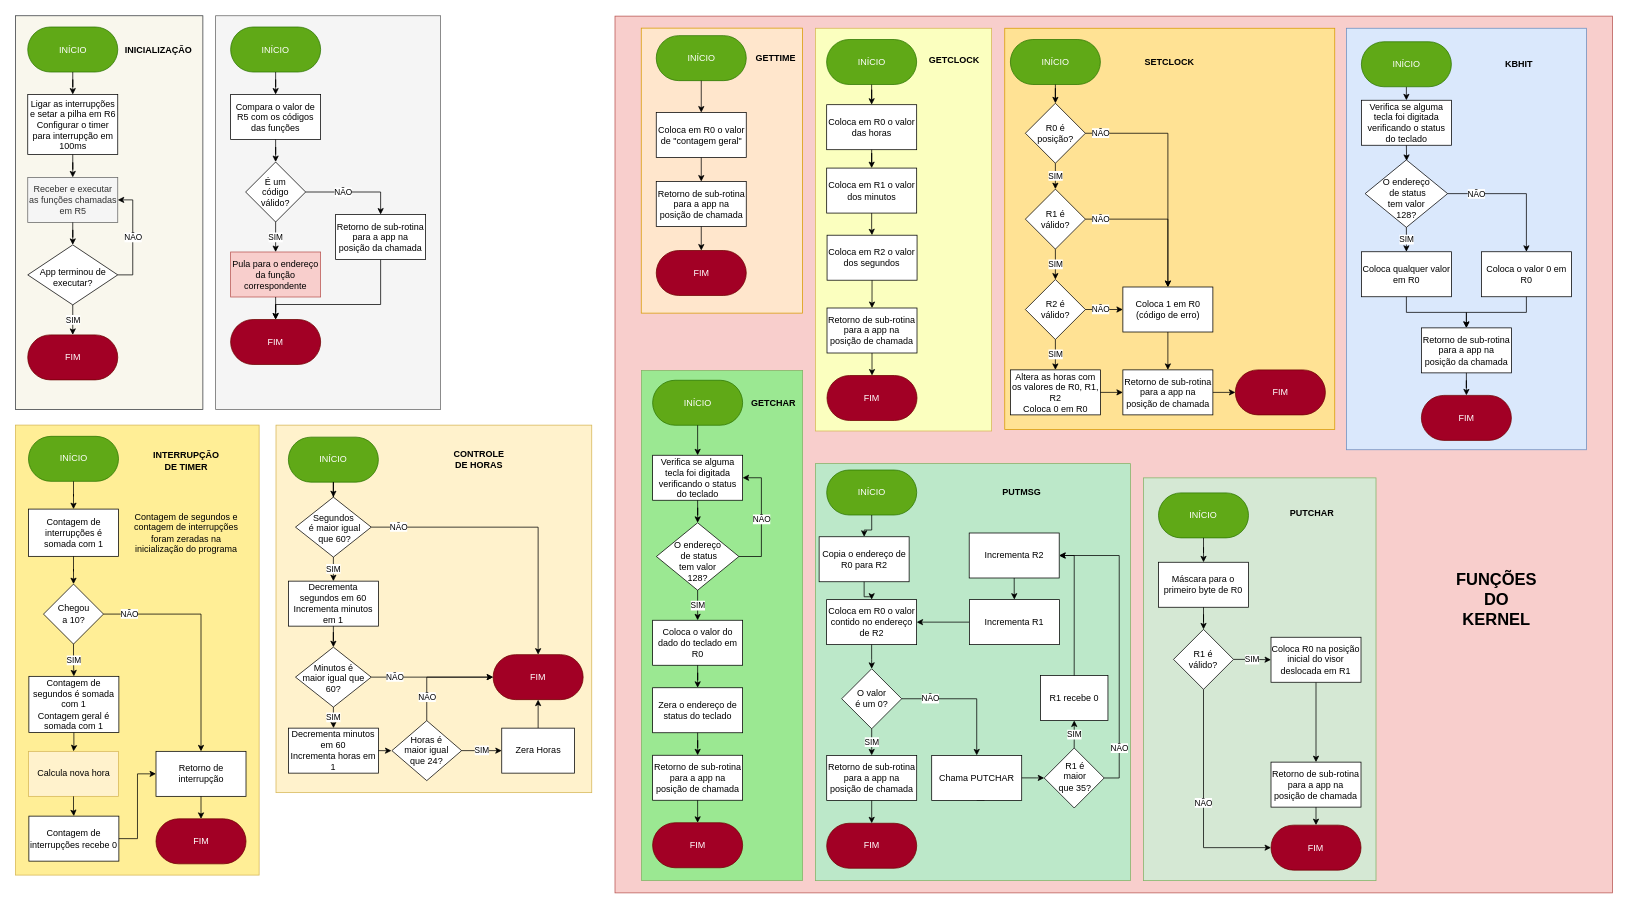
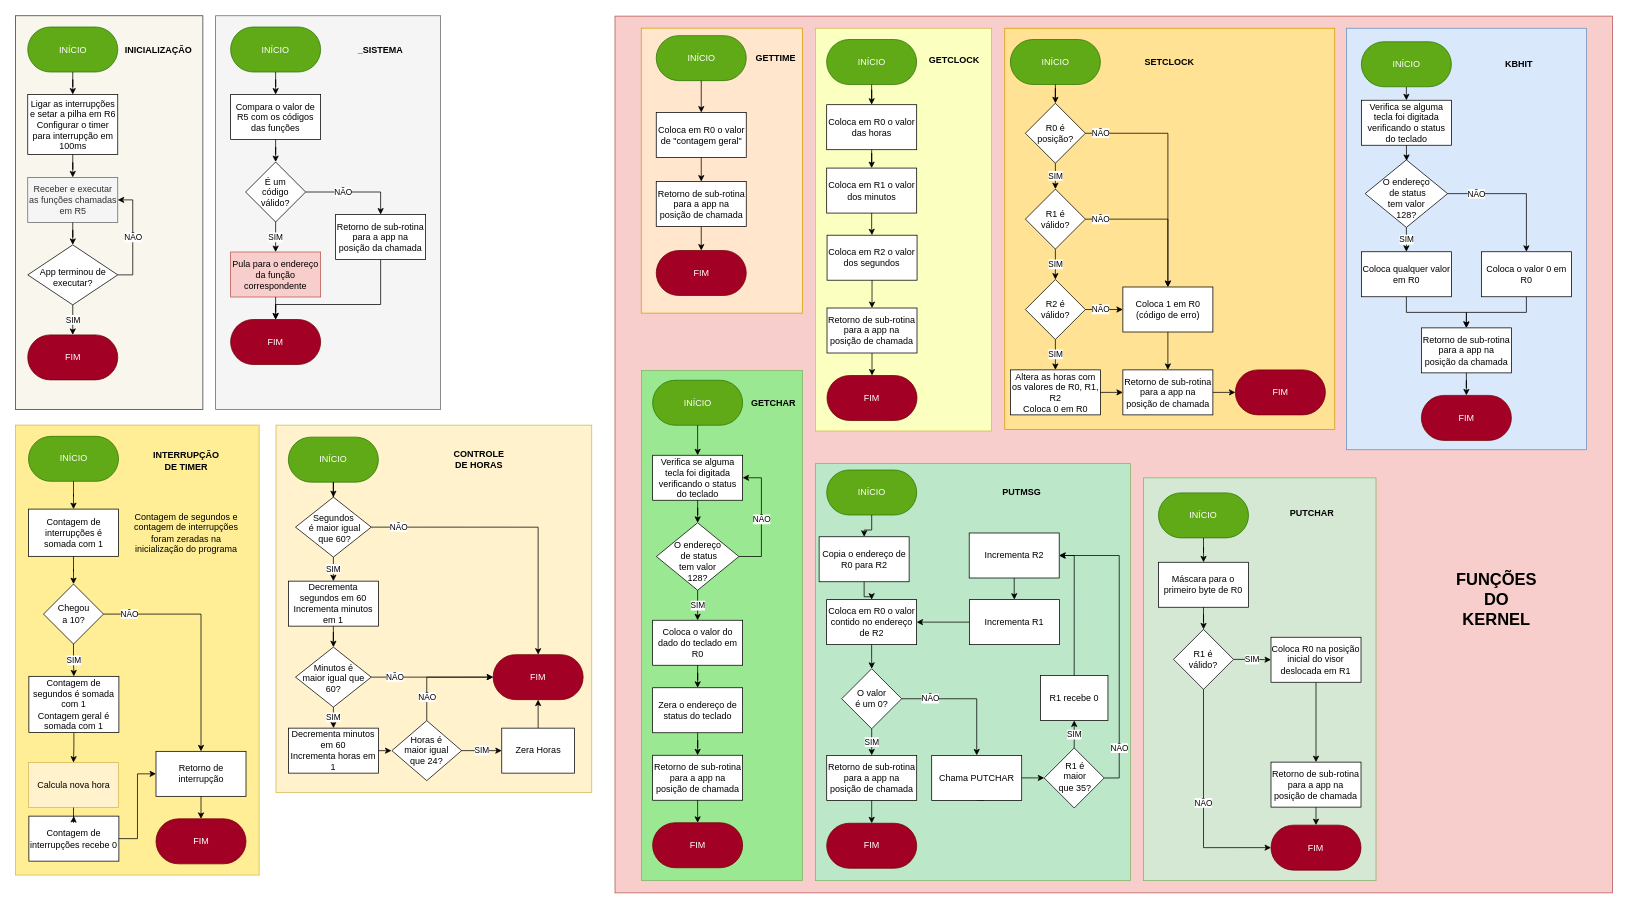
node "_SISTEMA": added
node "Calcula nova hora": moved (74, 774) -> (74, 785)
